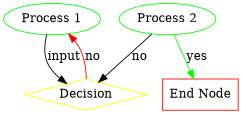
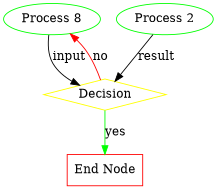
node "Process 1": label "Process 1" -> "Process 8"
edge "Process 2" -> "End Node": now "Decision" -> "End Node"
edge "Process 2" -> "Decision": label "no" -> "result"
